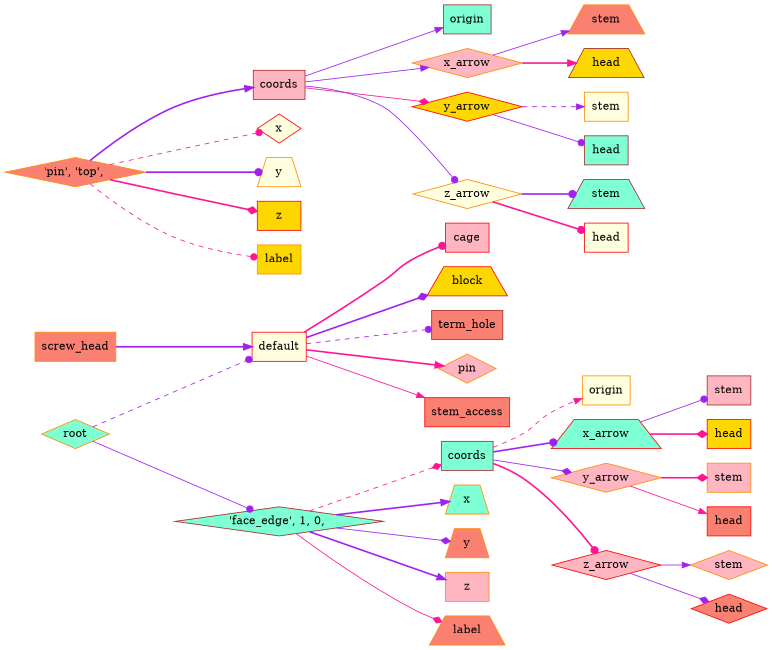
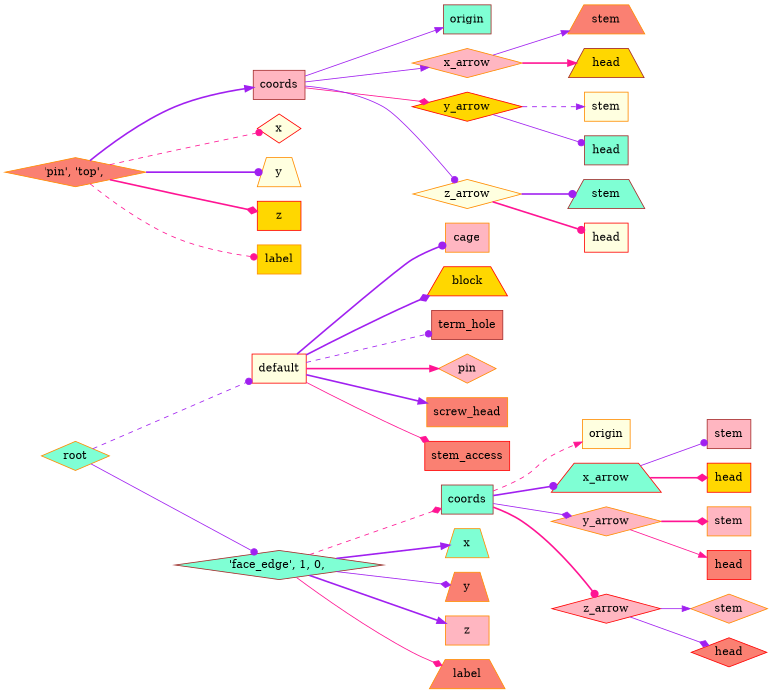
node "cage": color red -> darkorange
edge "default" -> "cage": color deeppink -> purple
edge "screw_head" -> "default": reversed
edge "default" -> "stem_access": arrowhead normal -> diamond
